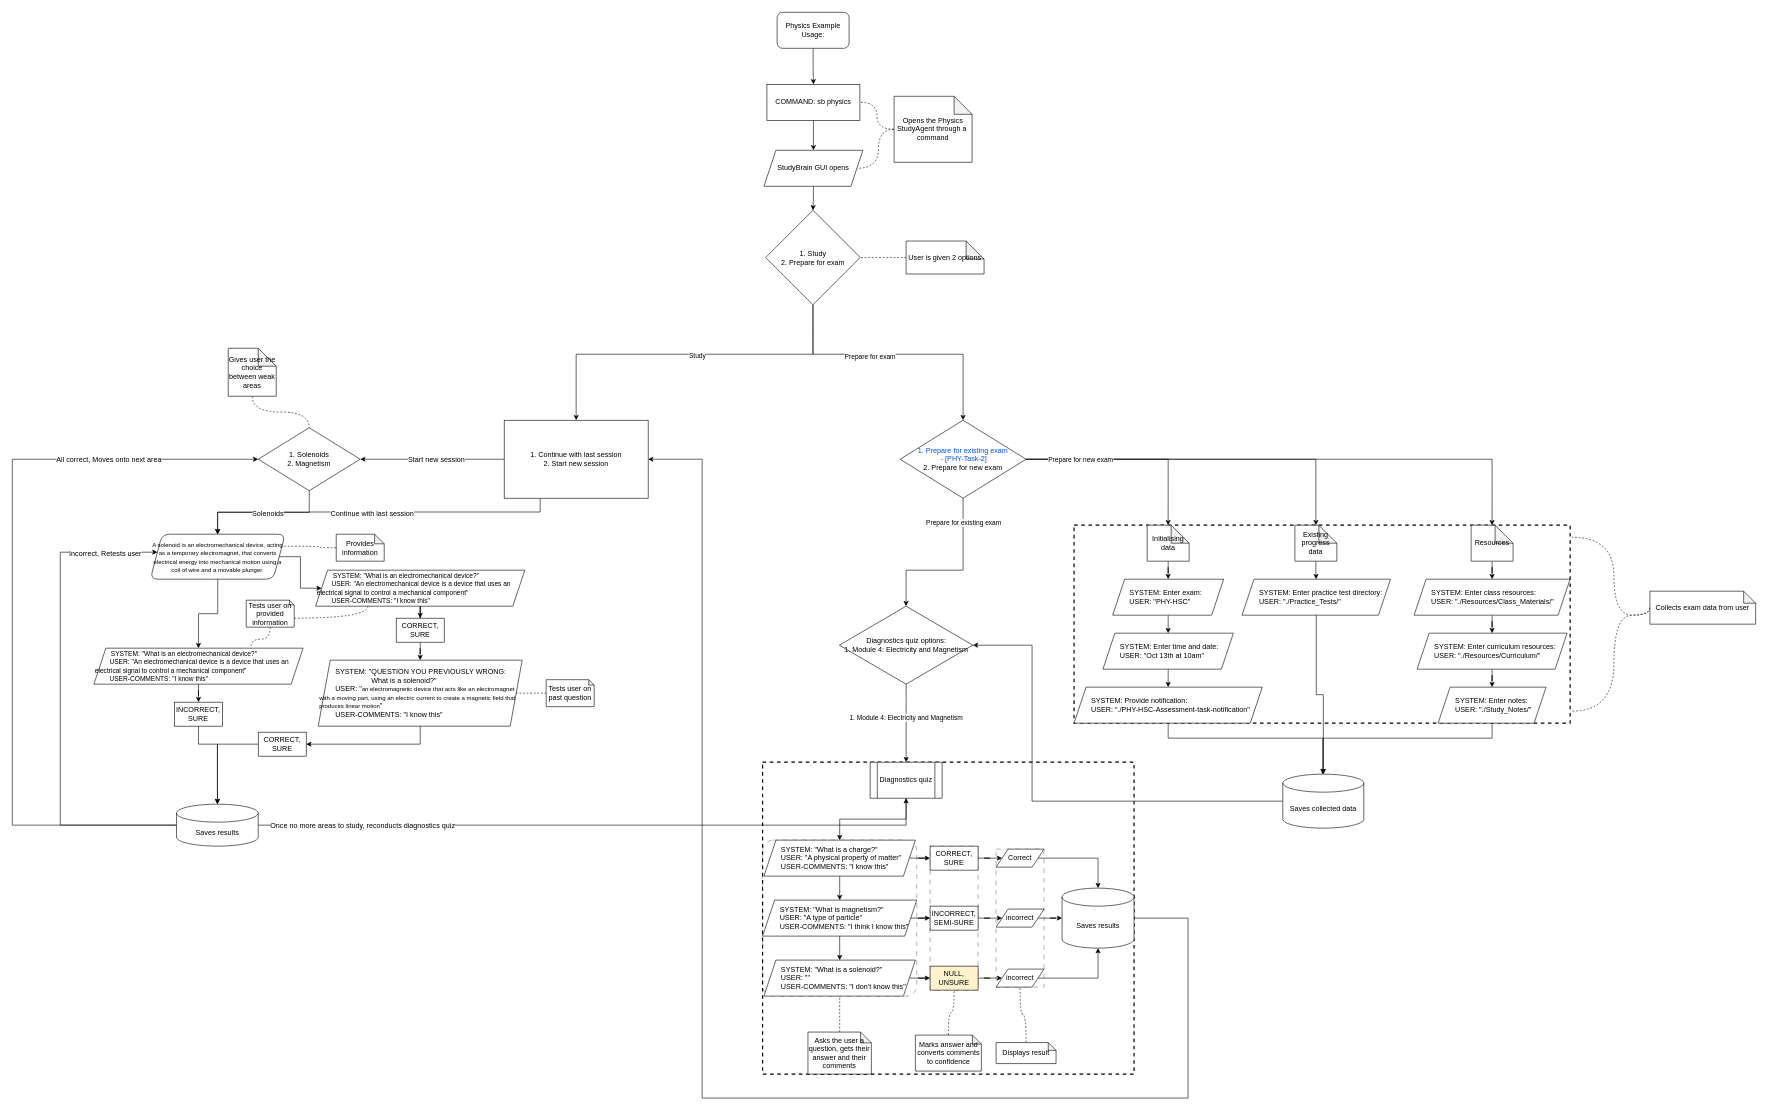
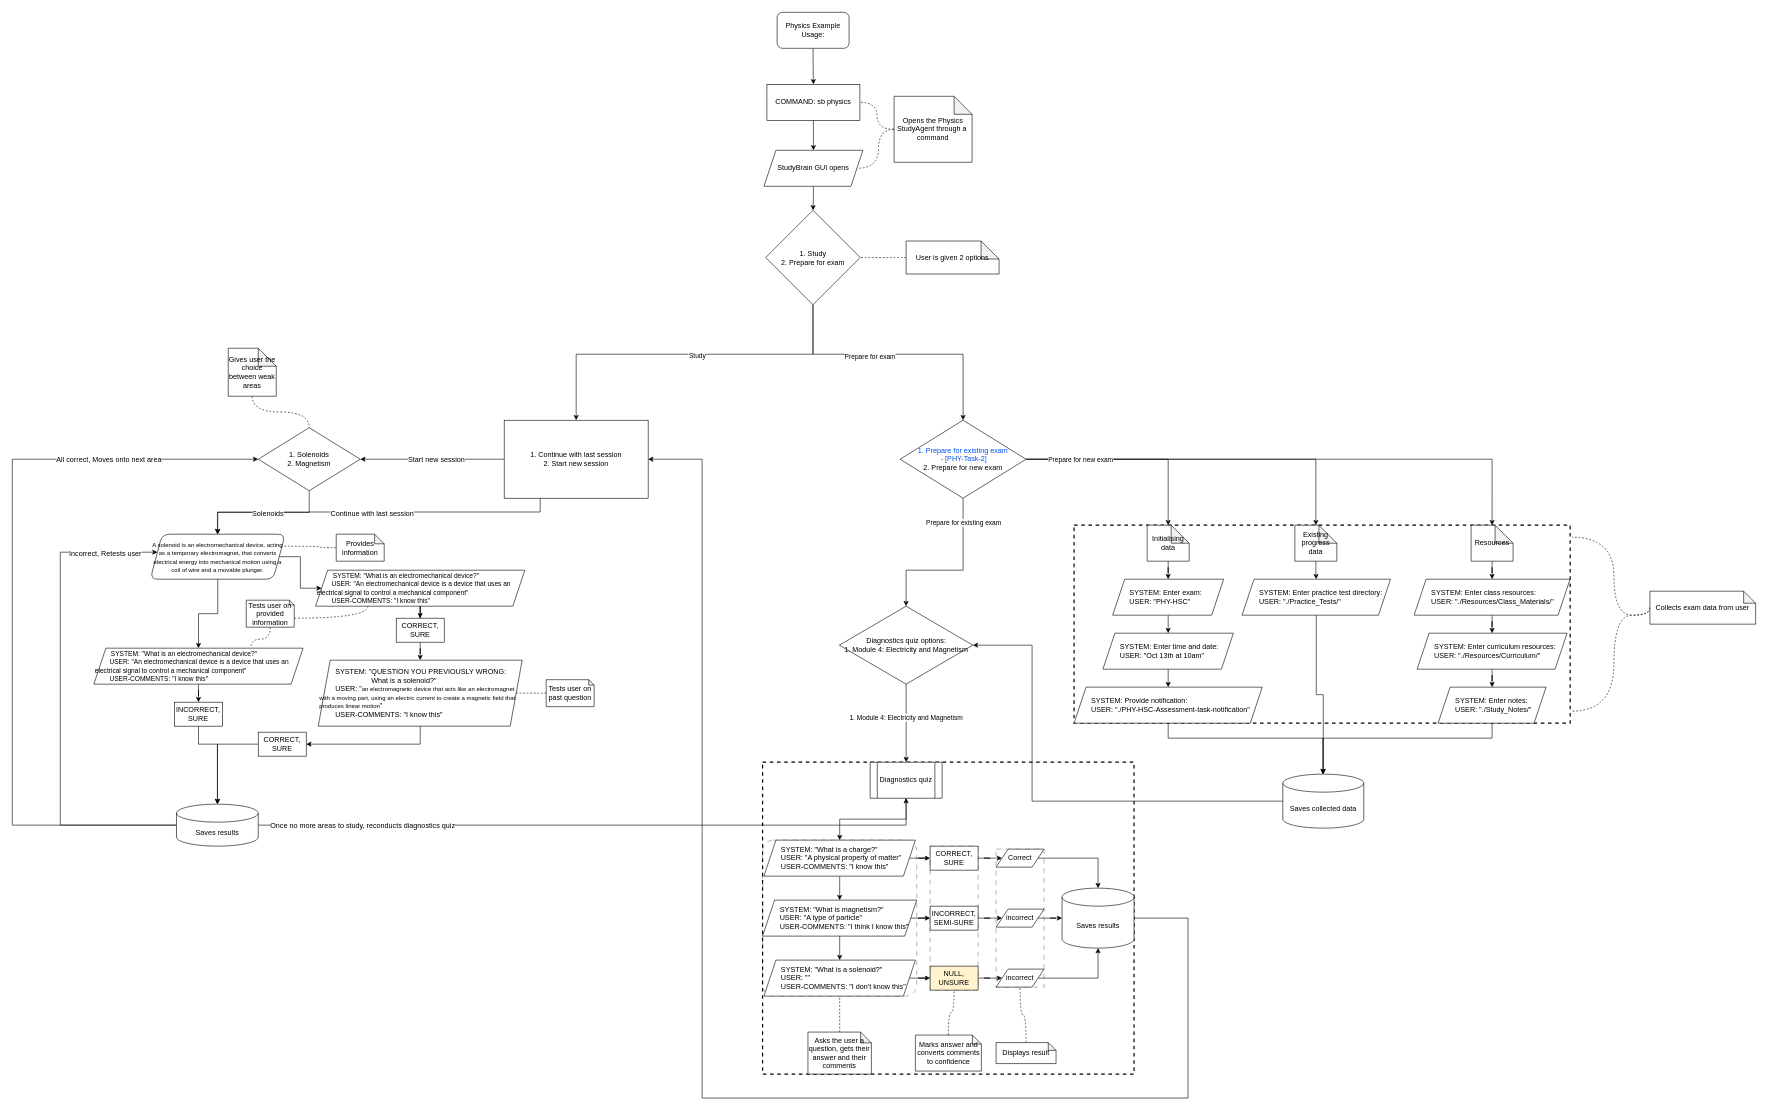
node "User is given 2 options": size 78x33 -> 93x33
